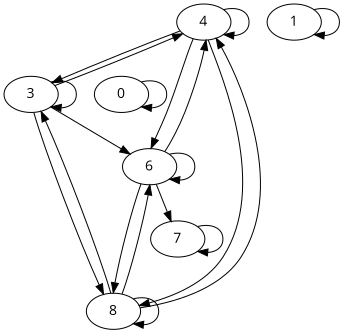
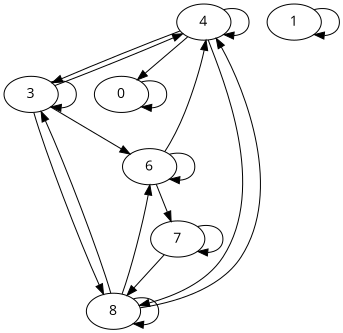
edge "4" -> "6": now "4" -> "0"
edge "6" -> "8": now "7" -> "8"
